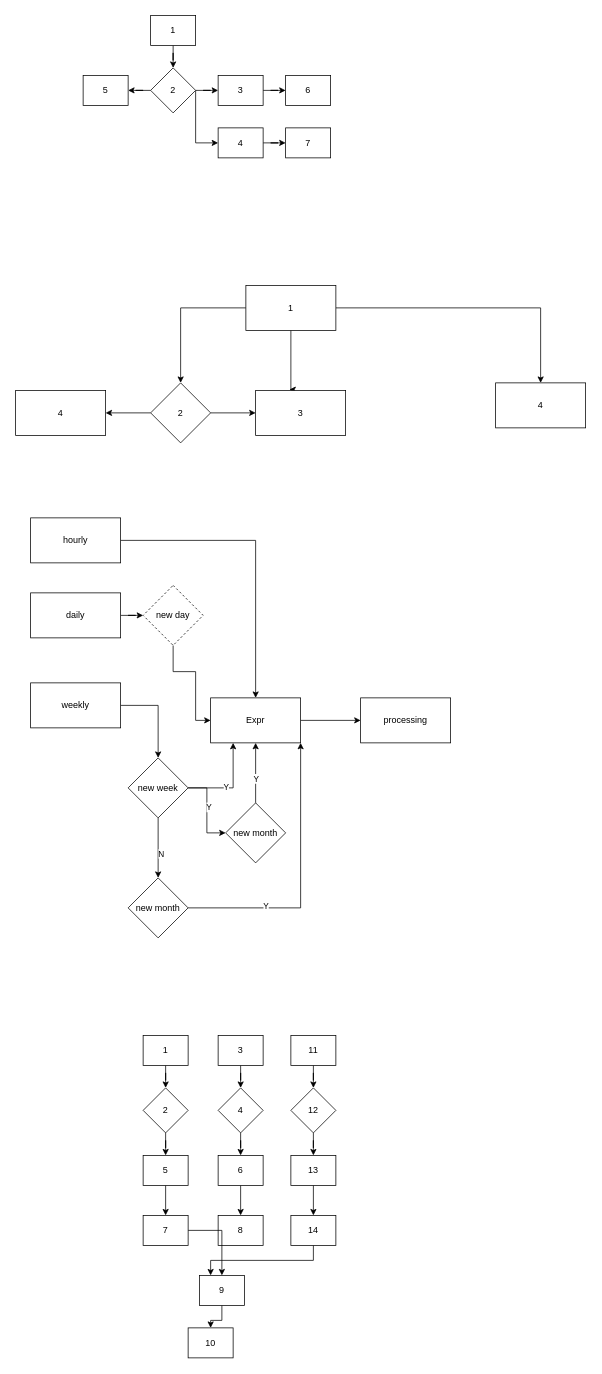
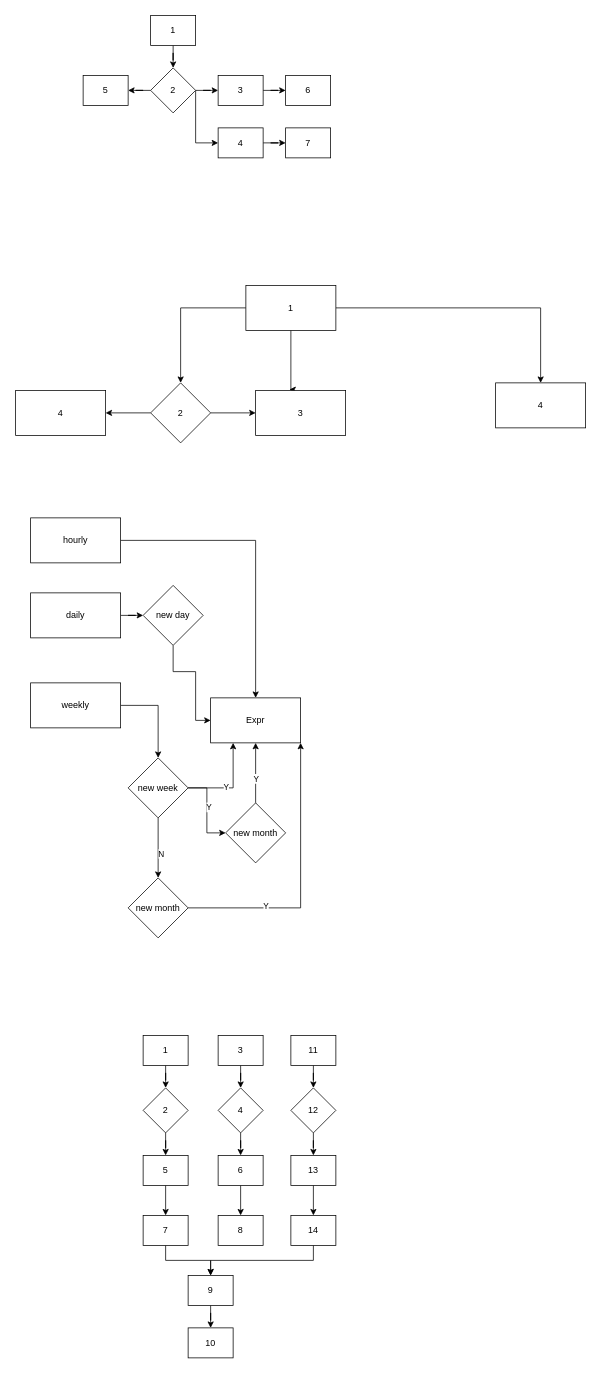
node "new day": style dashed -> solid
edge "Expr" -> "processing": removed
node "processing": removed
node "9": moved (222, 1290) -> (210, 1290)
